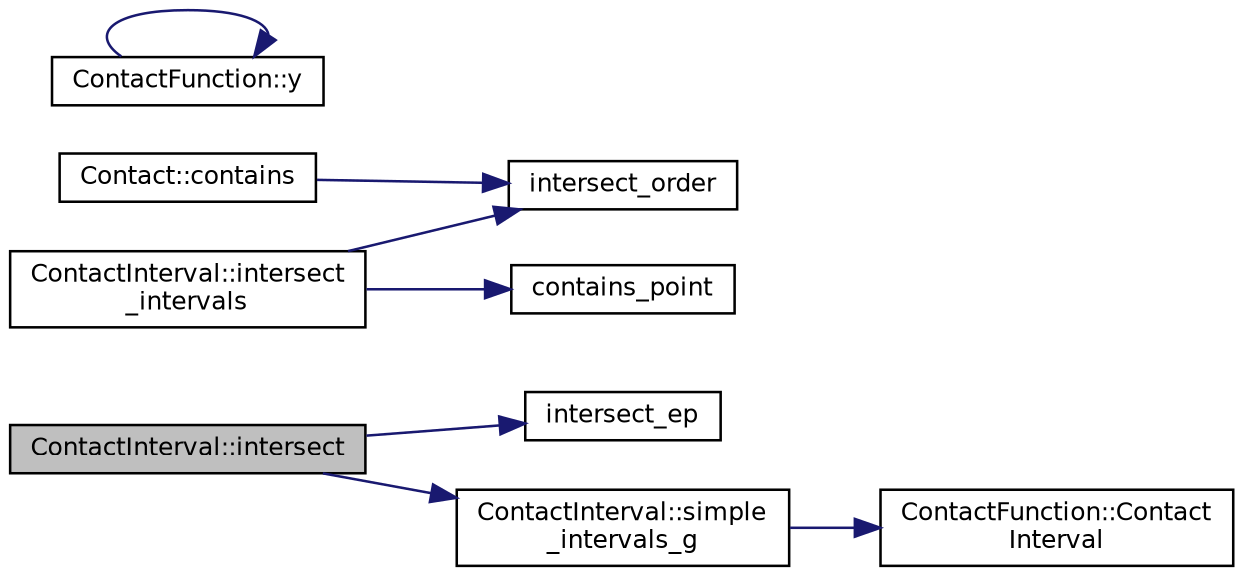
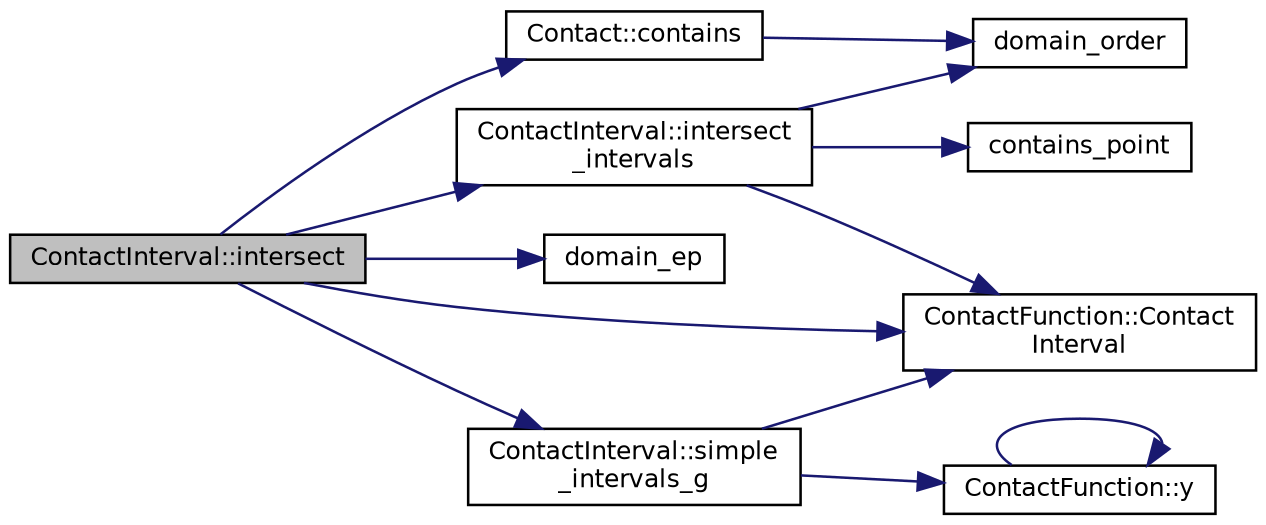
edge "ContactInterval::intersect" -> "Contact::contains": added
node "intersect_order": label "intersect_order" -> "domain_order"
edge "ContactInterval::intersect" -> "ContactInterval::intersect _intervals": added
edge "ContactInterval::intersect _intervals" -> "ContactFunction::Contact Interval": added
edge "ContactInterval::intersect" -> "ContactFunction::Contact Interval": added
node "intersect_ep": label "intersect_ep" -> "domain_ep"
edge "ContactInterval::simple _intervals_g" -> "ContactFunction::y": added
